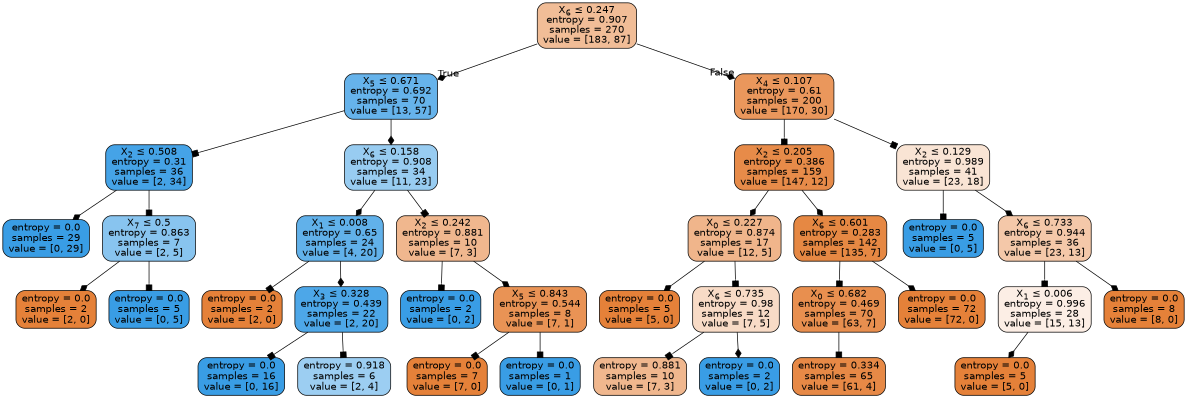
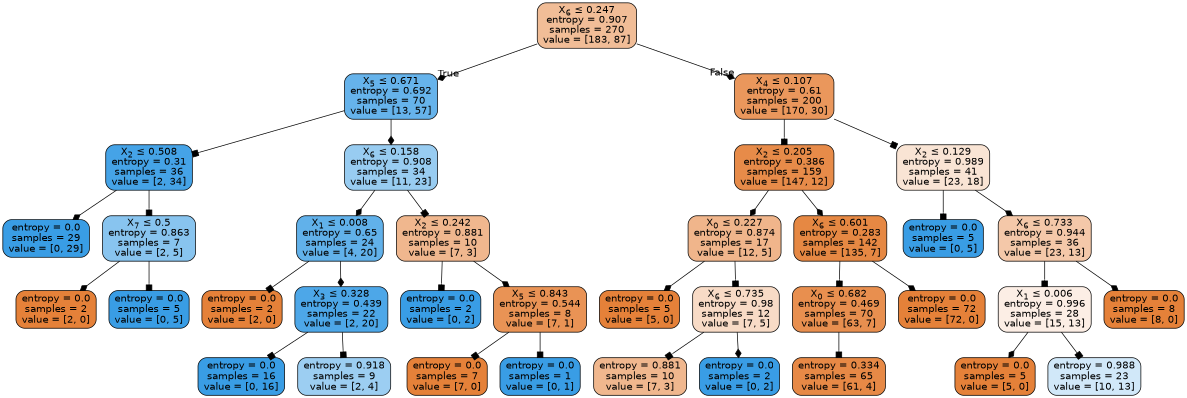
node "entropy = 0.918": text "samples = 6" -> "samples = 9"
node "entropy = 0.988": added
